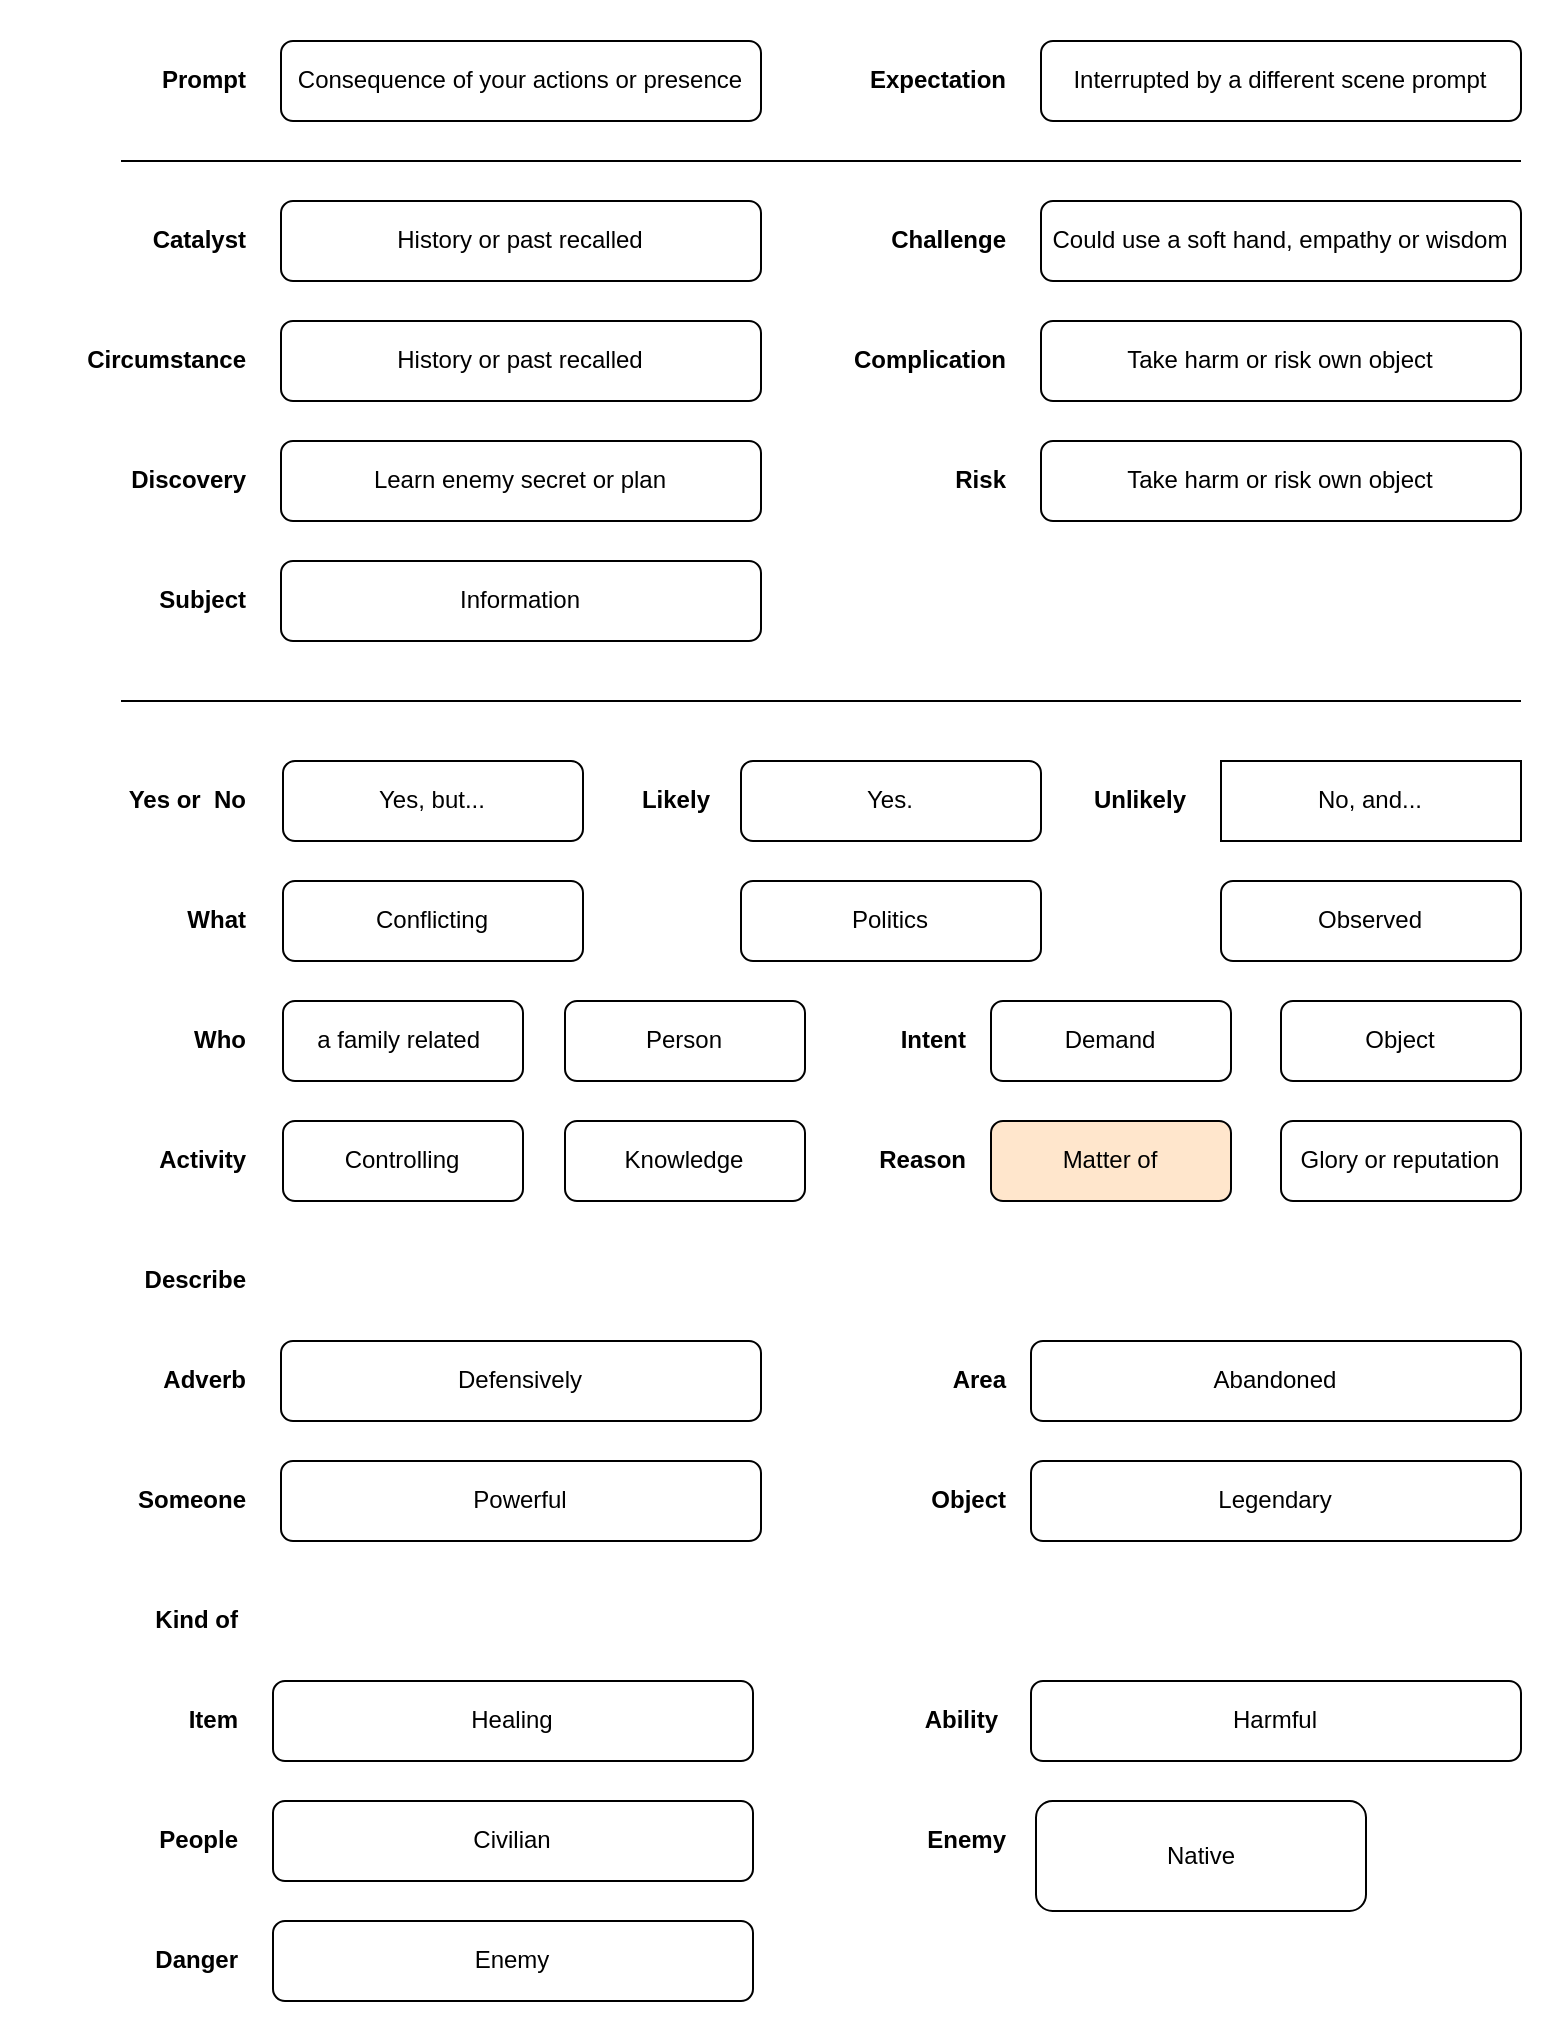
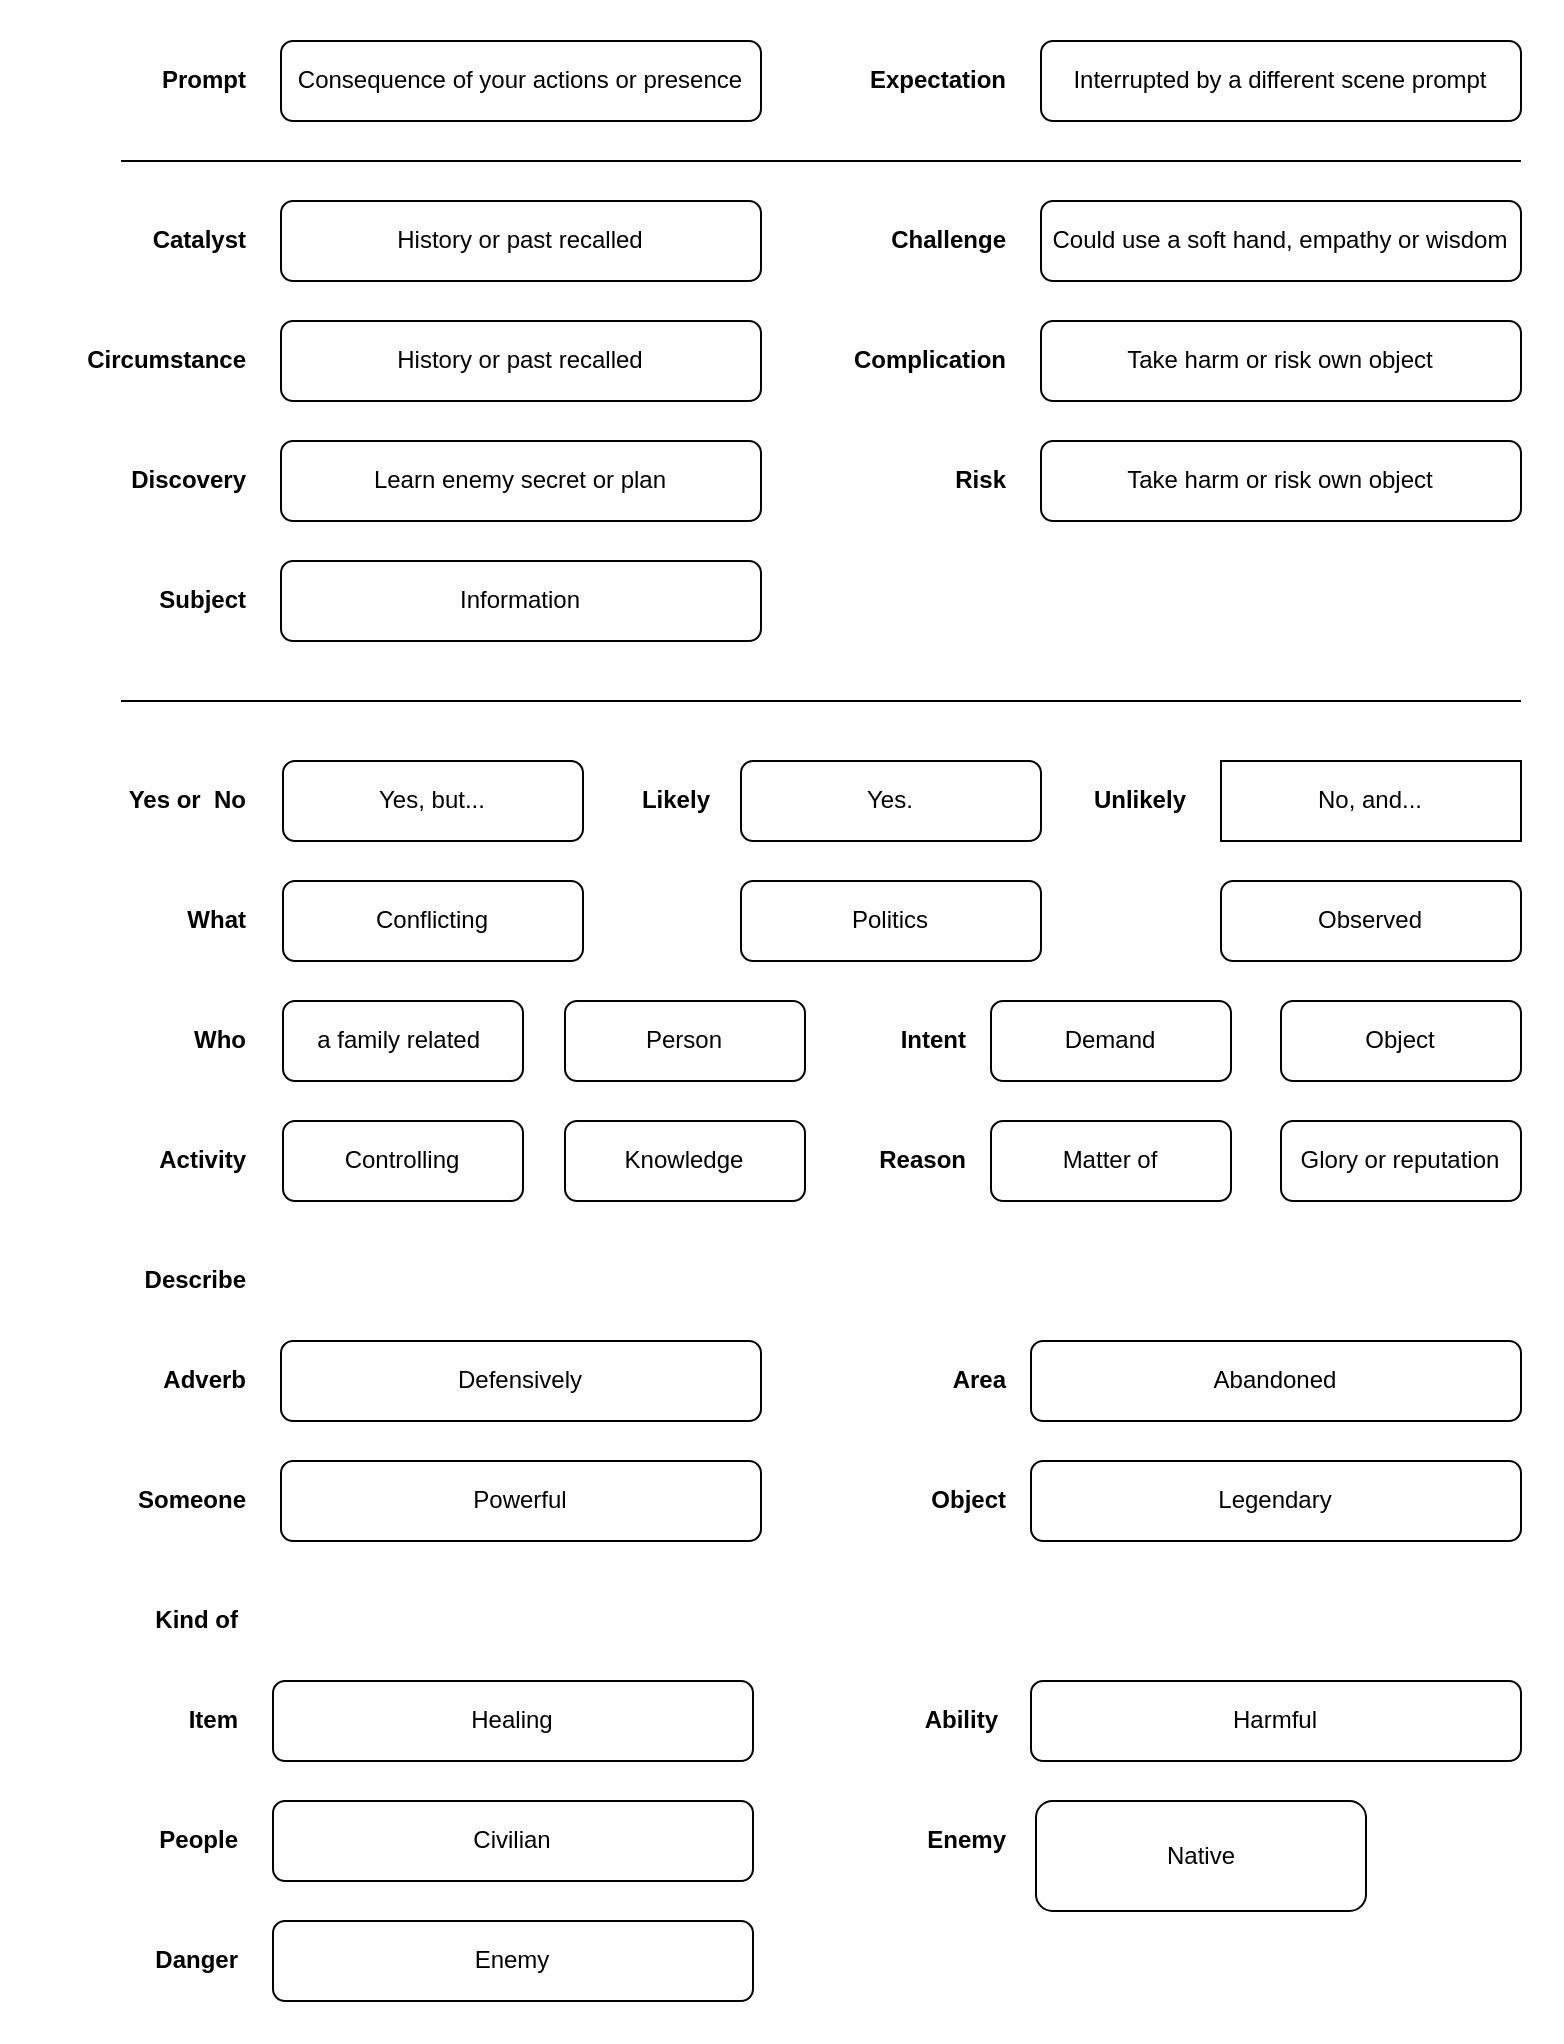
node "Matter of": fillcolor #ffe6cc -> #ffffff
